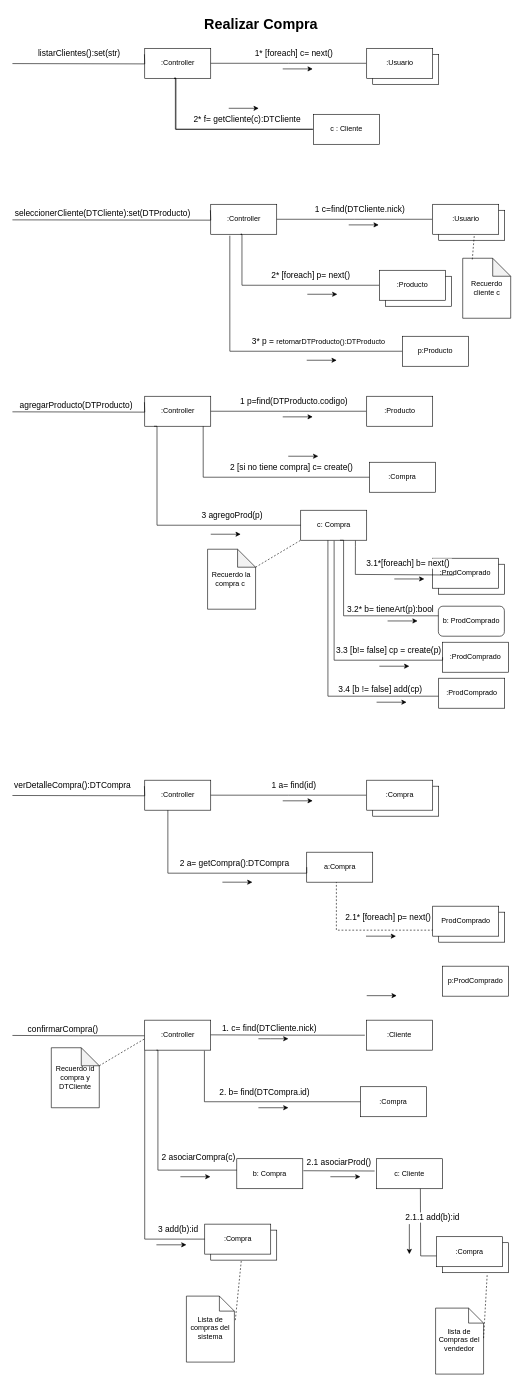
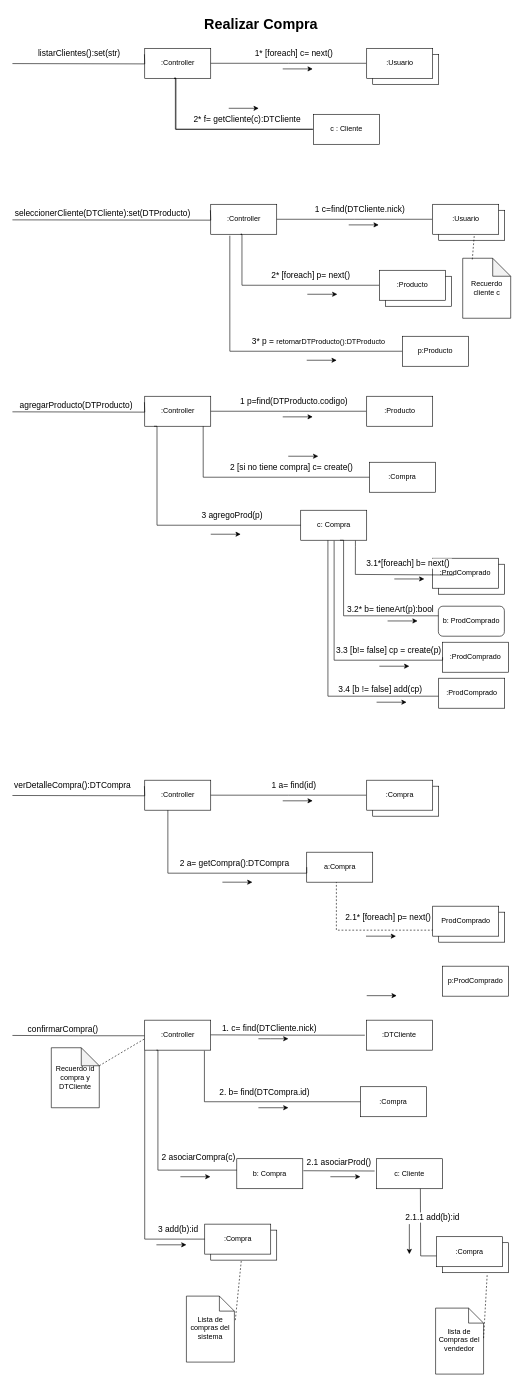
edge "c: Compra" -- "Recuerdo la compra c": removed
node "Recuerdo la compra c": removed
node ":Cliente": label ":Cliente" -> ":DTCliente"
